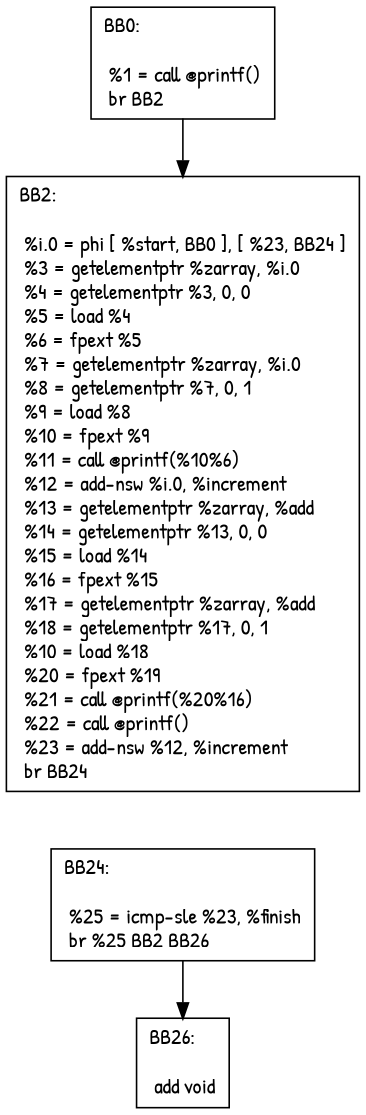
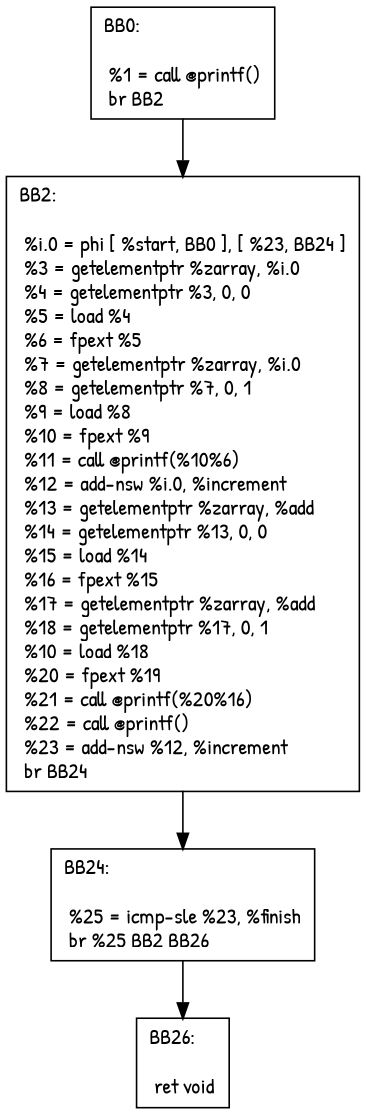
edge "BB2:" -> "BB24:": added
node "BB26:": text "add void" -> "ret void"
